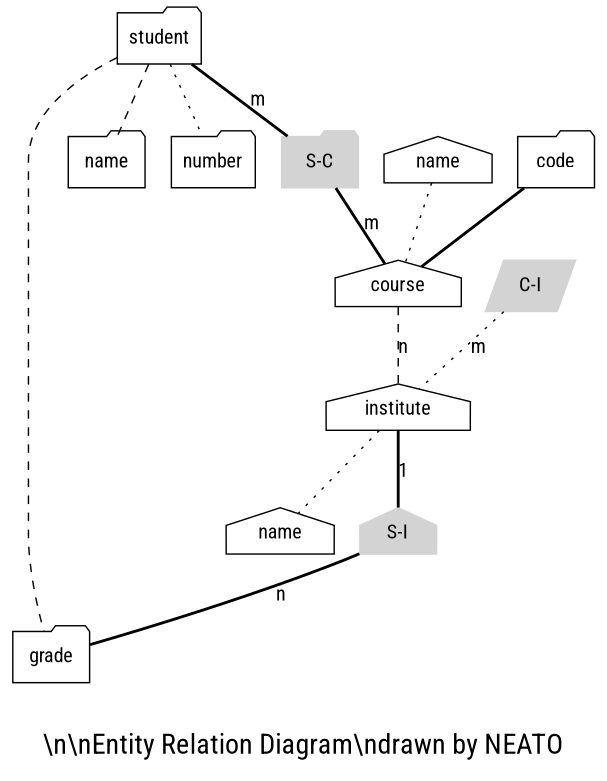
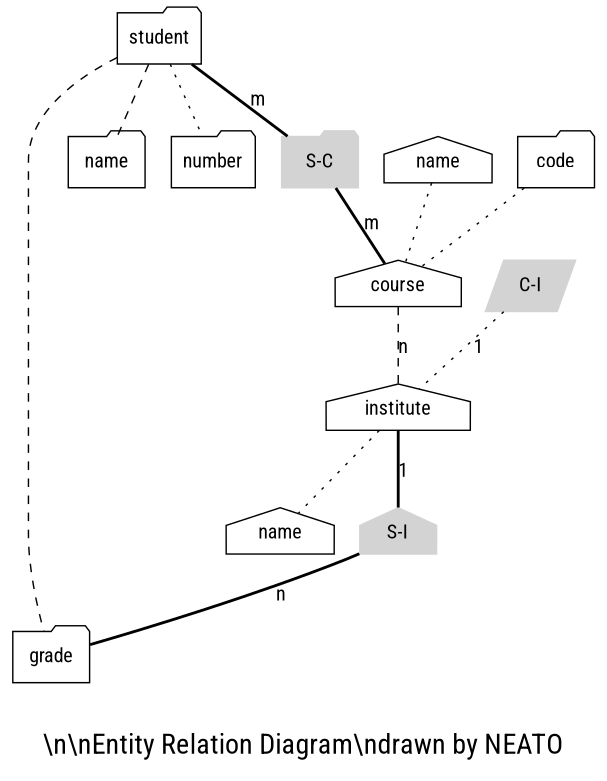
edge "code" -- "course": style bold -> dotted
edge "C-I" -- "institute": label "m" -> "1"
